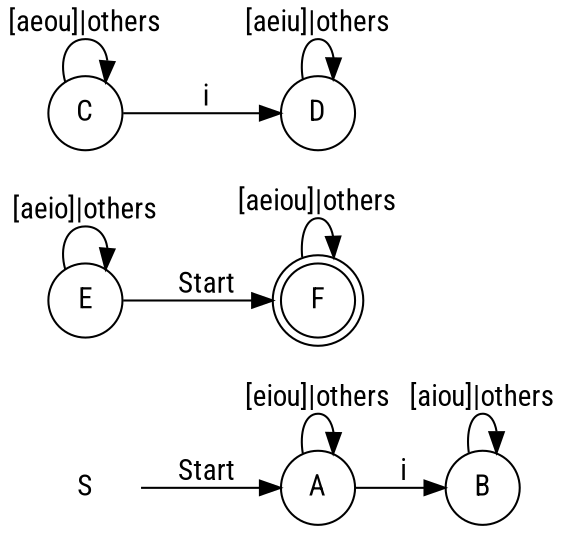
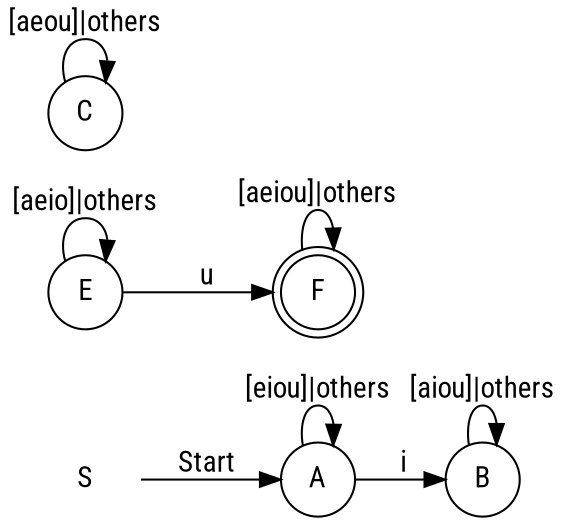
node "D": removed
edge "E" -> "F": label "Start" -> "u"
